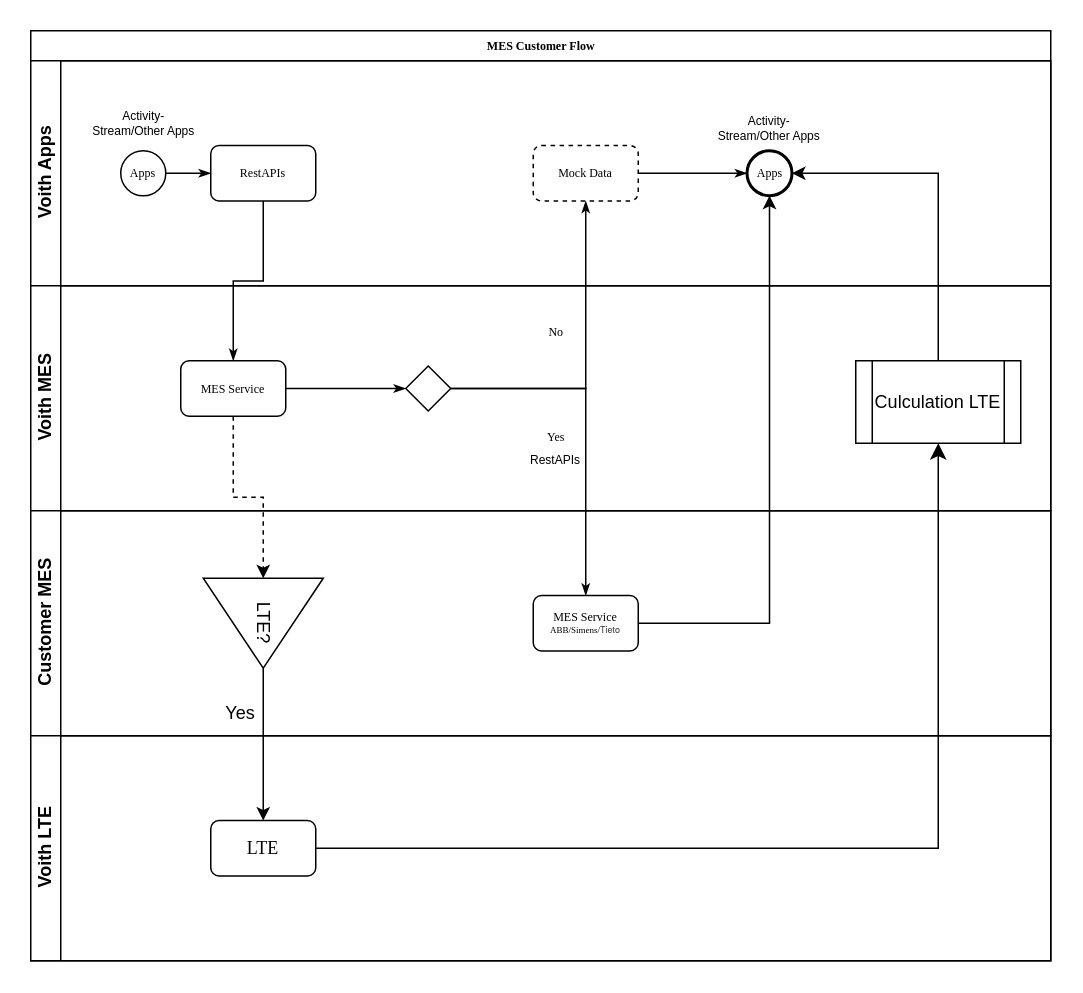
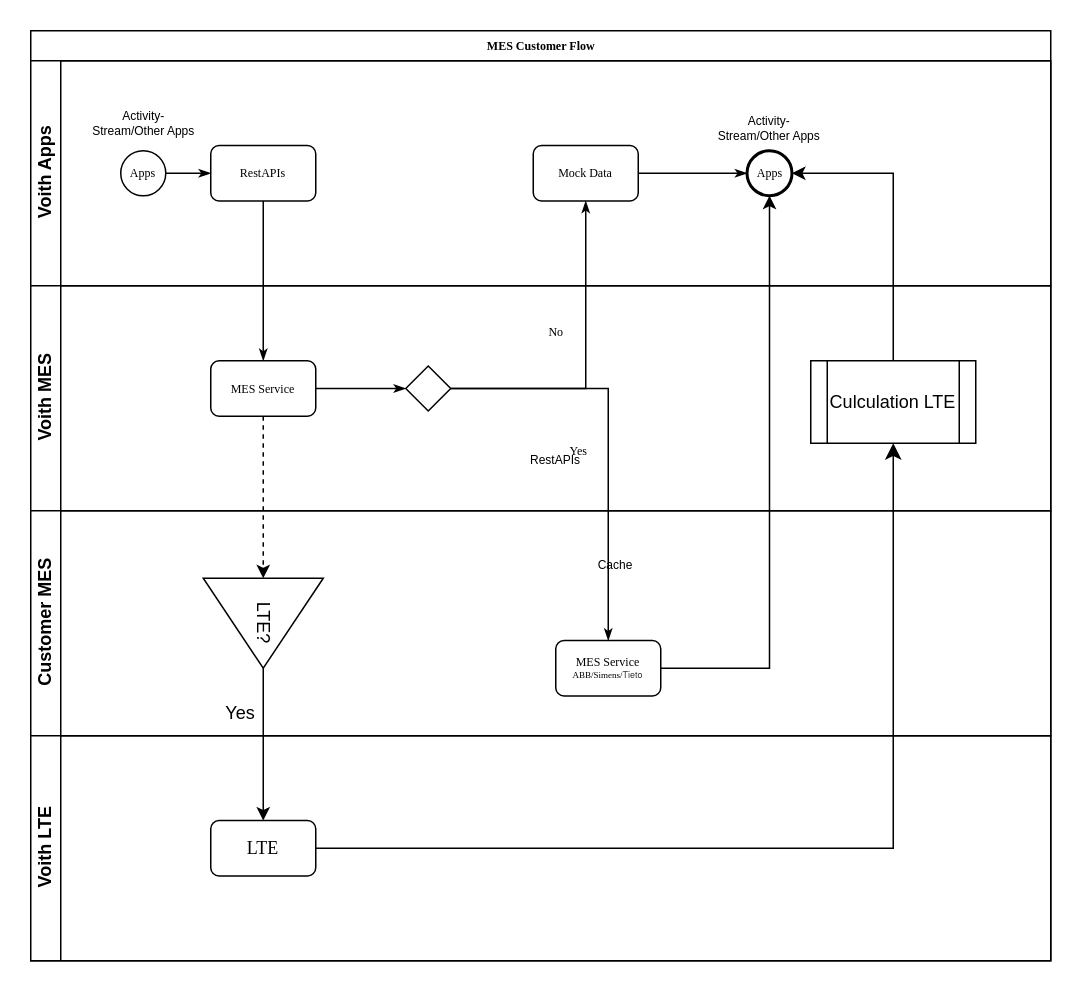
node "Mock Data": style dashed -> solid
node "MES Service": moved (233, 389) -> (263, 389)
node "Culculation LTE": moved (938, 402) -> (893, 402)
node "Cache": added
node "MES Service ABB/Simens/Tieto": moved (586, 623) -> (608, 668)
